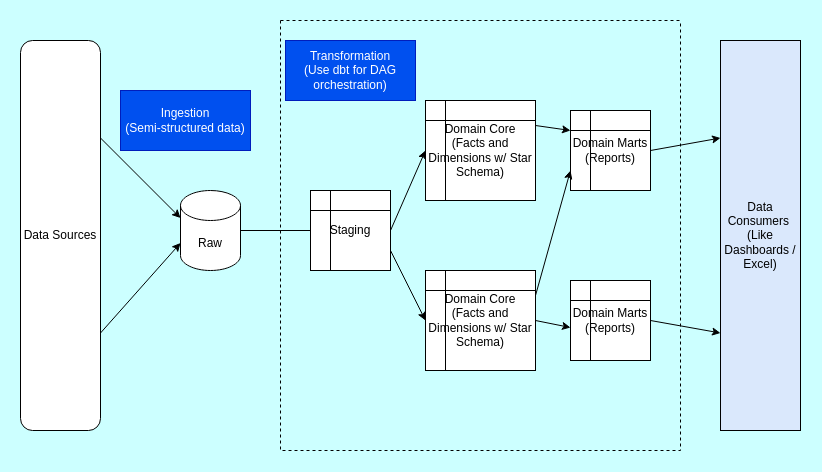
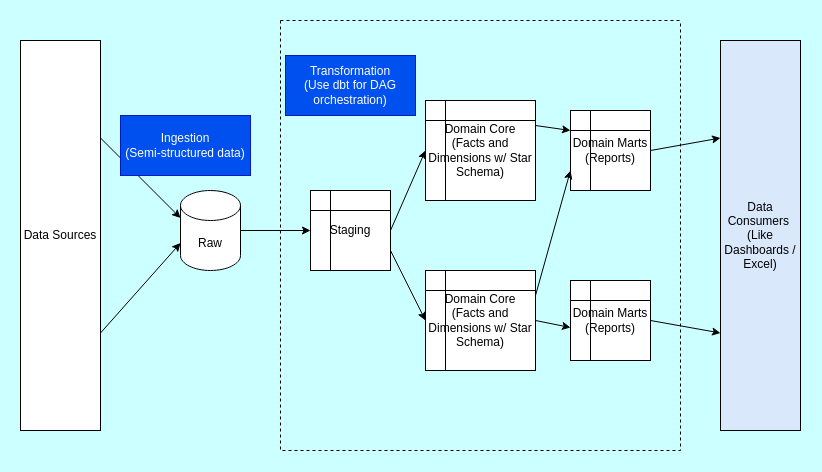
node "Transformation (Use dbt for DAG orchestration)": moved (351, 71) -> (351, 86)
node "Ingestion (Semi-structured data)": moved (186, 121) -> (186, 146)
edge "Raw" -- "Staging": arrowhead none -> classic
node "Data Sources": shape rounded rectangle -> rectangle
